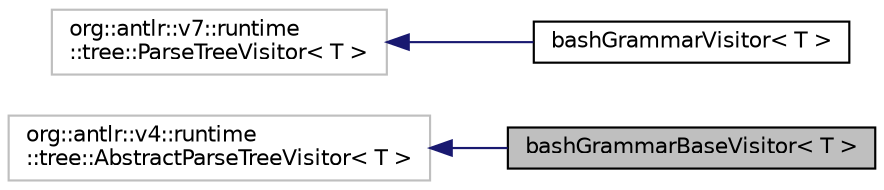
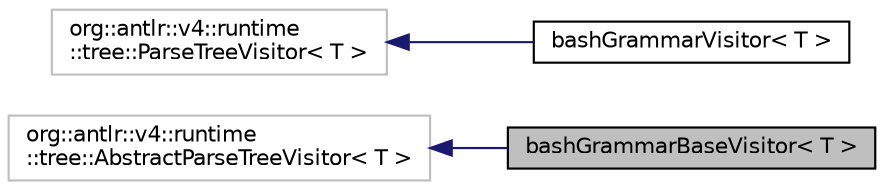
node "org::antlr::v7::runtime ::tree::ParseTreeVisitor< T >": label "org::antlr::v7::runtime ::tree::ParseTreeVisitor< T >" -> "org::antlr::v4::runtime ::tree::ParseTreeVisitor< T >"
